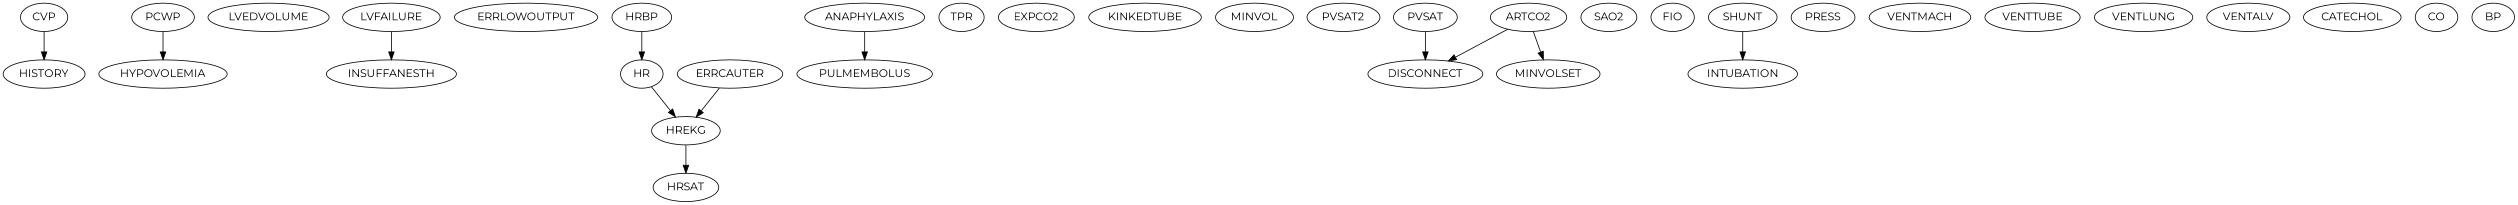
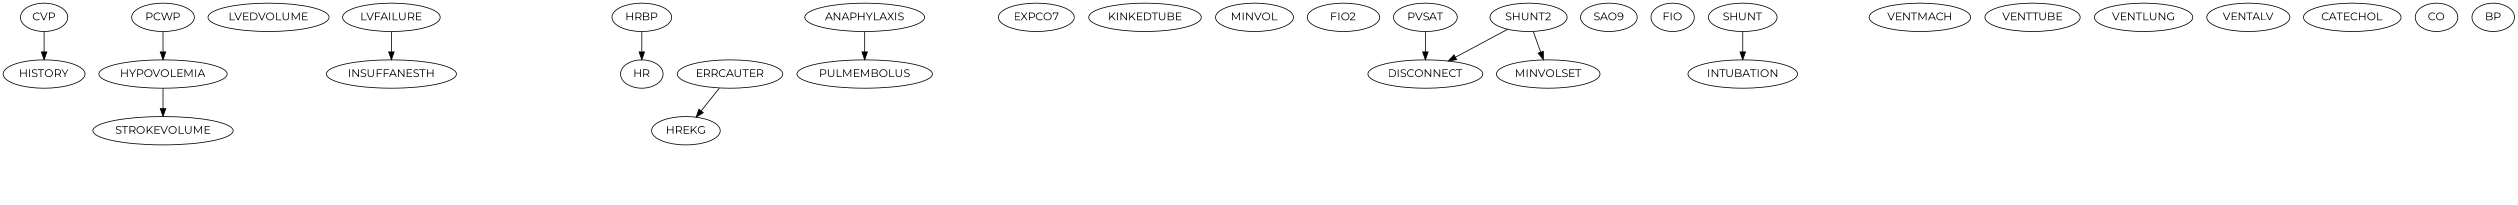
node "ERRLOWOUTPUT": removed
node "TPR": removed
node "EXPCO2": label "EXPCO2" -> "EXPCO7"
node "PVSAT2": label "PVSAT2" -> "FIO2"
node "ARTCO2": label "ARTCO2" -> "SHUNT2"
node "SAO2": label "SAO2" -> "SAO9"
node "PRESS": removed
edge "HR" -> "HREKG": removed
node "STROKEVOLUME": added
node "HRSAT": removed
